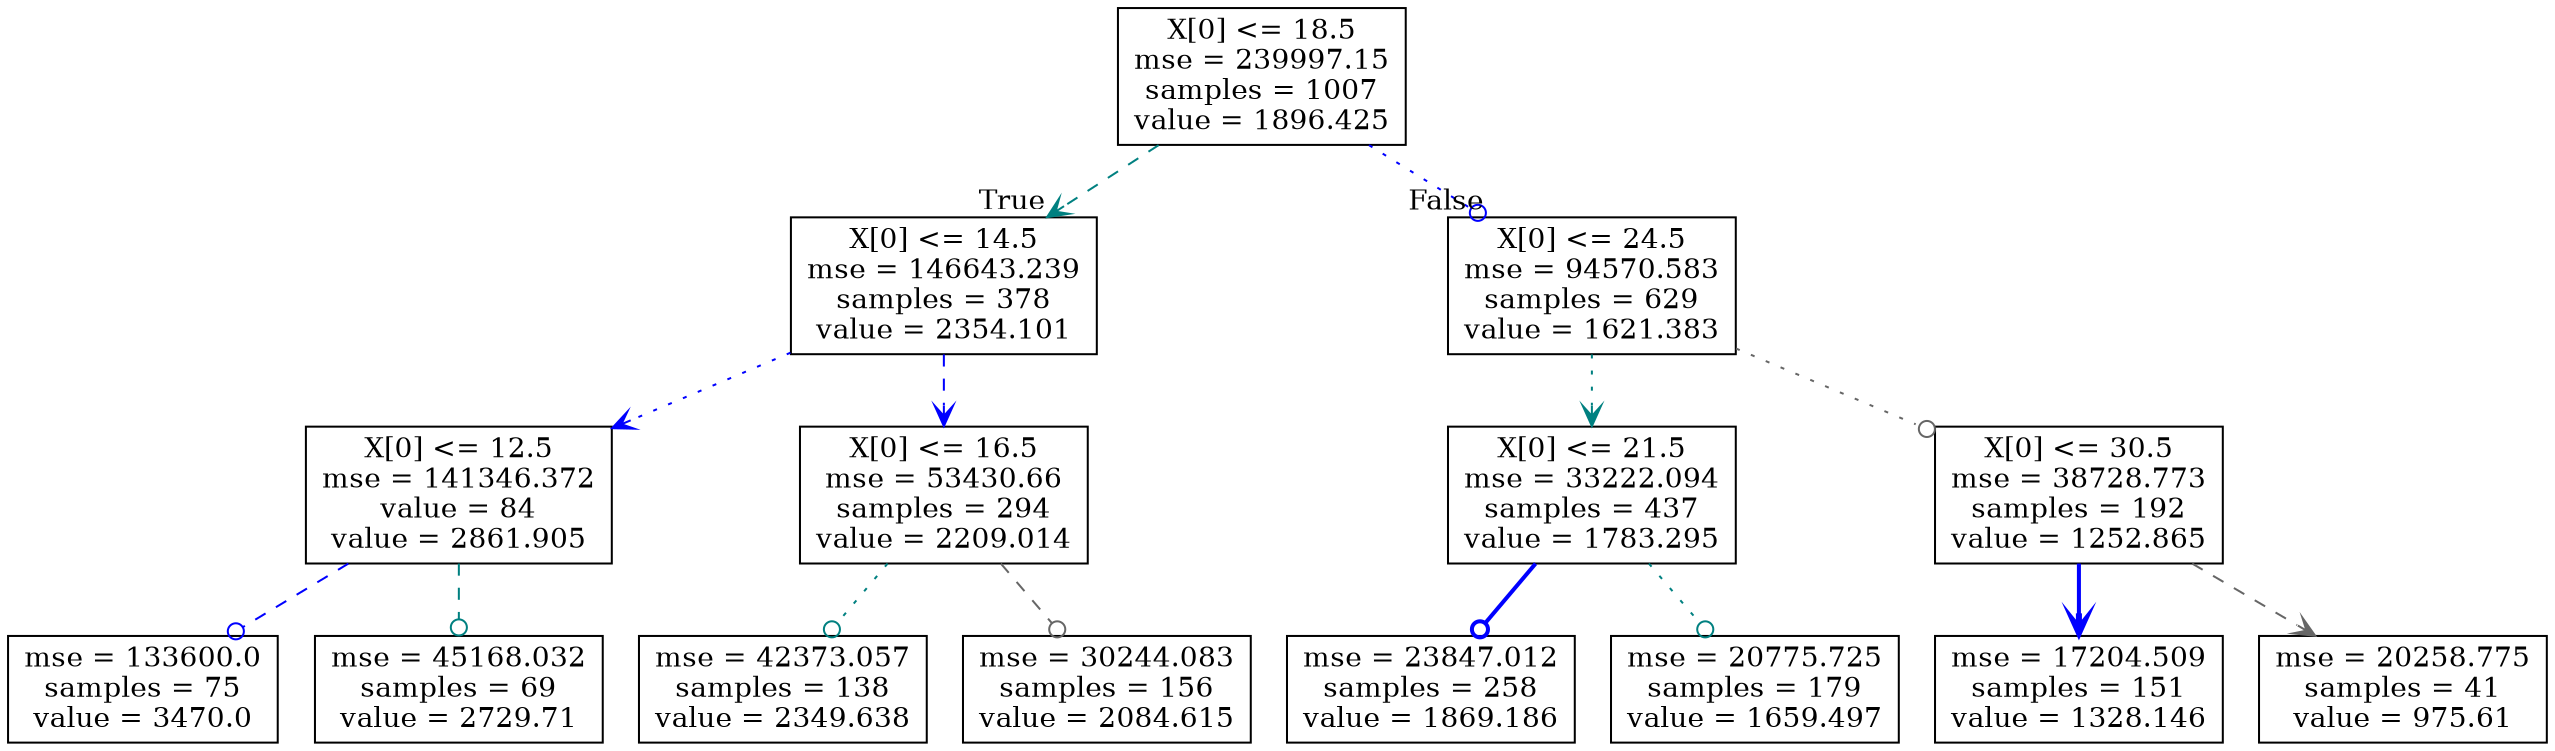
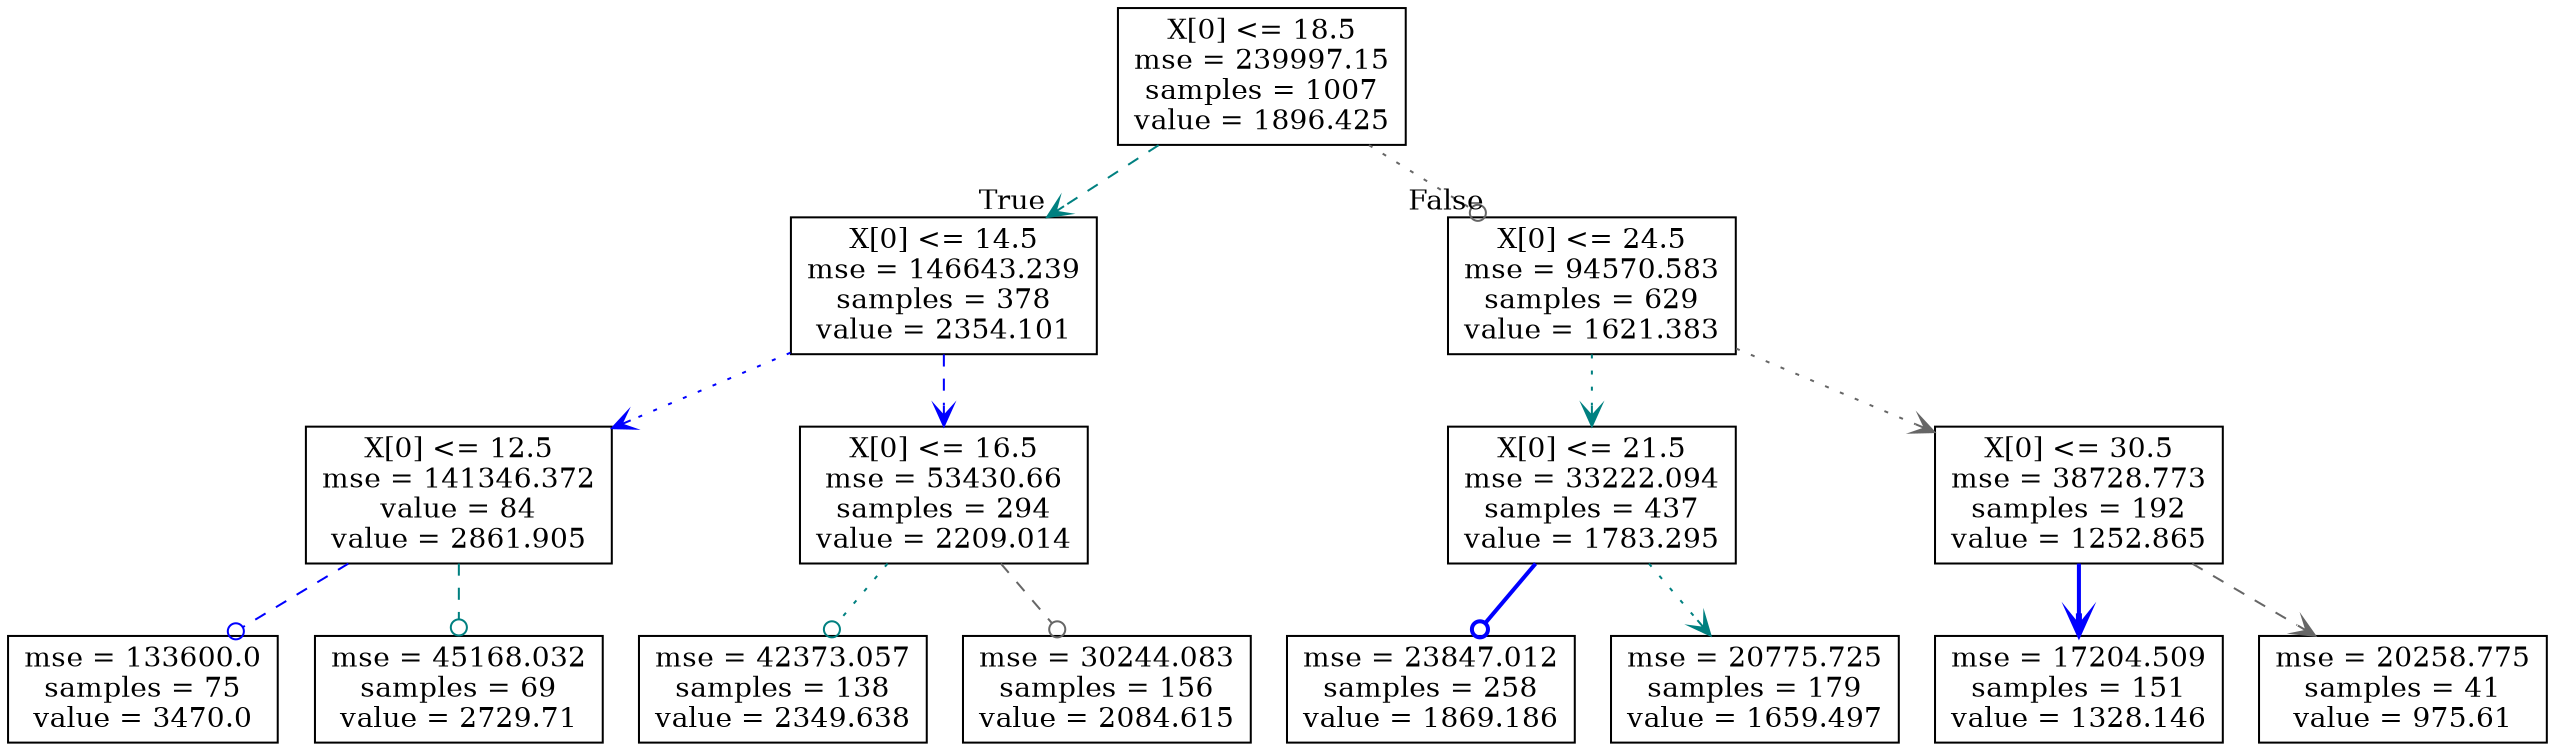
edge "X[0] <= 18.5 mse = 239997.15 samples = 1007 value = 1896.425" -> "X[0] <= 24.5 mse = 94570.583 samples = 629 value = 1621.383": color blue -> gray40
edge "X[0] <= 24.5 mse = 94570.583 samples = 629 value = 1621.383" -> "X[0] <= 30.5 mse = 38728.773 samples = 192 value = 1252.865": arrowhead odot -> vee
edge "X[0] <= 21.5 mse = 33222.094 samples = 437 value = 1783.295" -> "mse = 20775.725 samples = 179 value = 1659.497": arrowhead odot -> vee
